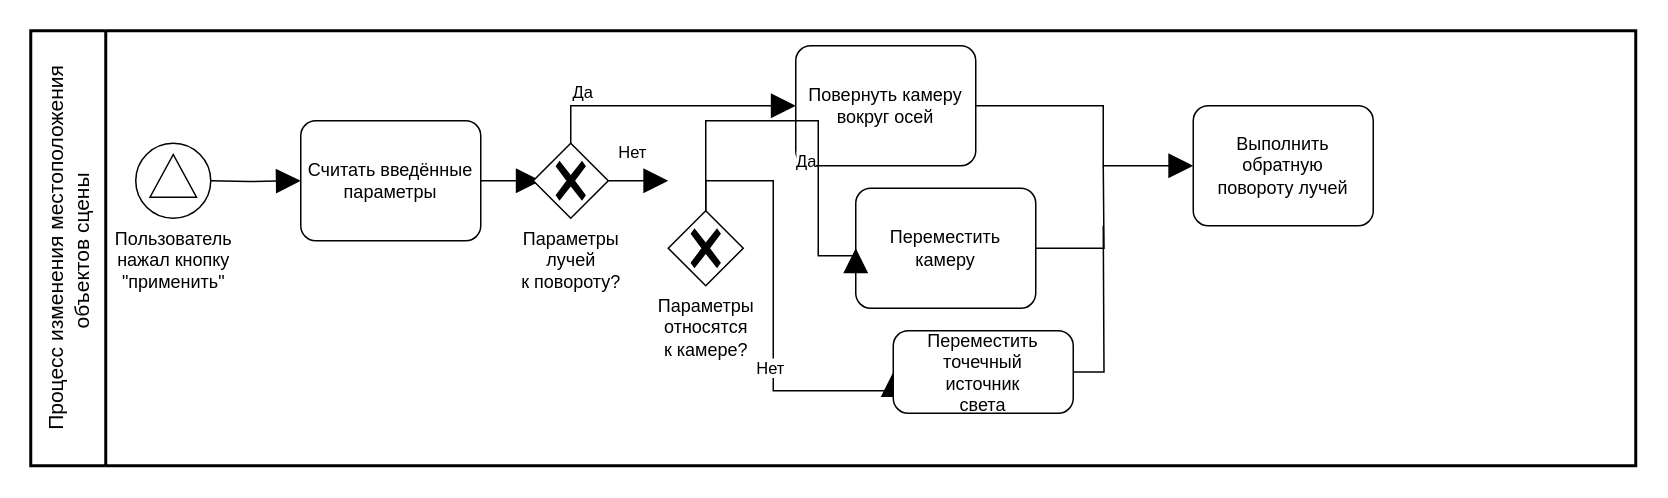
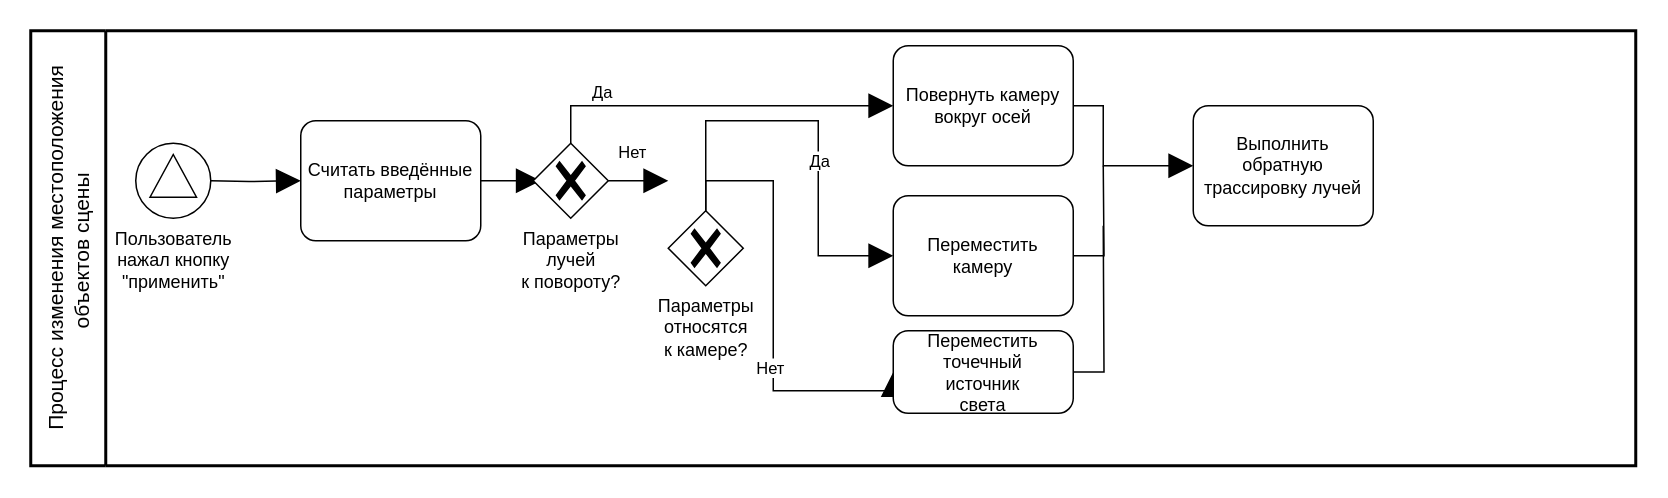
node "Повернуть камеру вокруг осей": moved (886, 106) -> (983, 106)
node "Выполнить обратнуюповороту лучей": label "Выполнить обратнуюповороту лучей" -> "Выполнить обратнуютрассировку лучей"
node "Переместить камеру": moved (946, 248) -> (983, 256)
